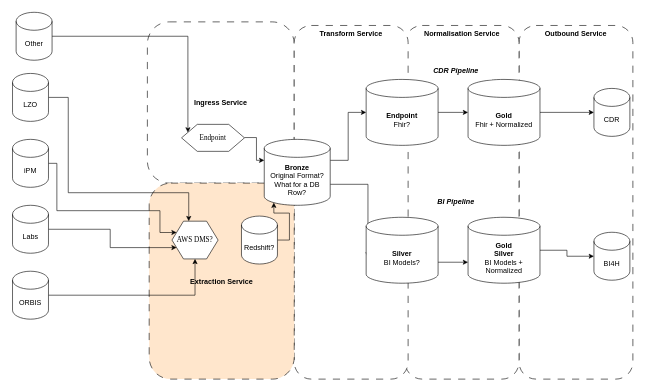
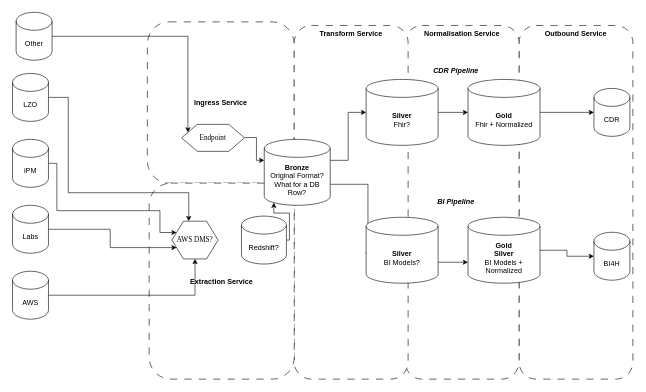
node "Endpoint Fhir?": label "Endpoint Fhir?" -> "Silver Fhir?"
node "Redshift?": size 36x48 -> 45x48
node "Extraction Service": fillcolor #ffe6cc -> #ffffff
node "ORBIS": label "ORBIS" -> "AWS"
